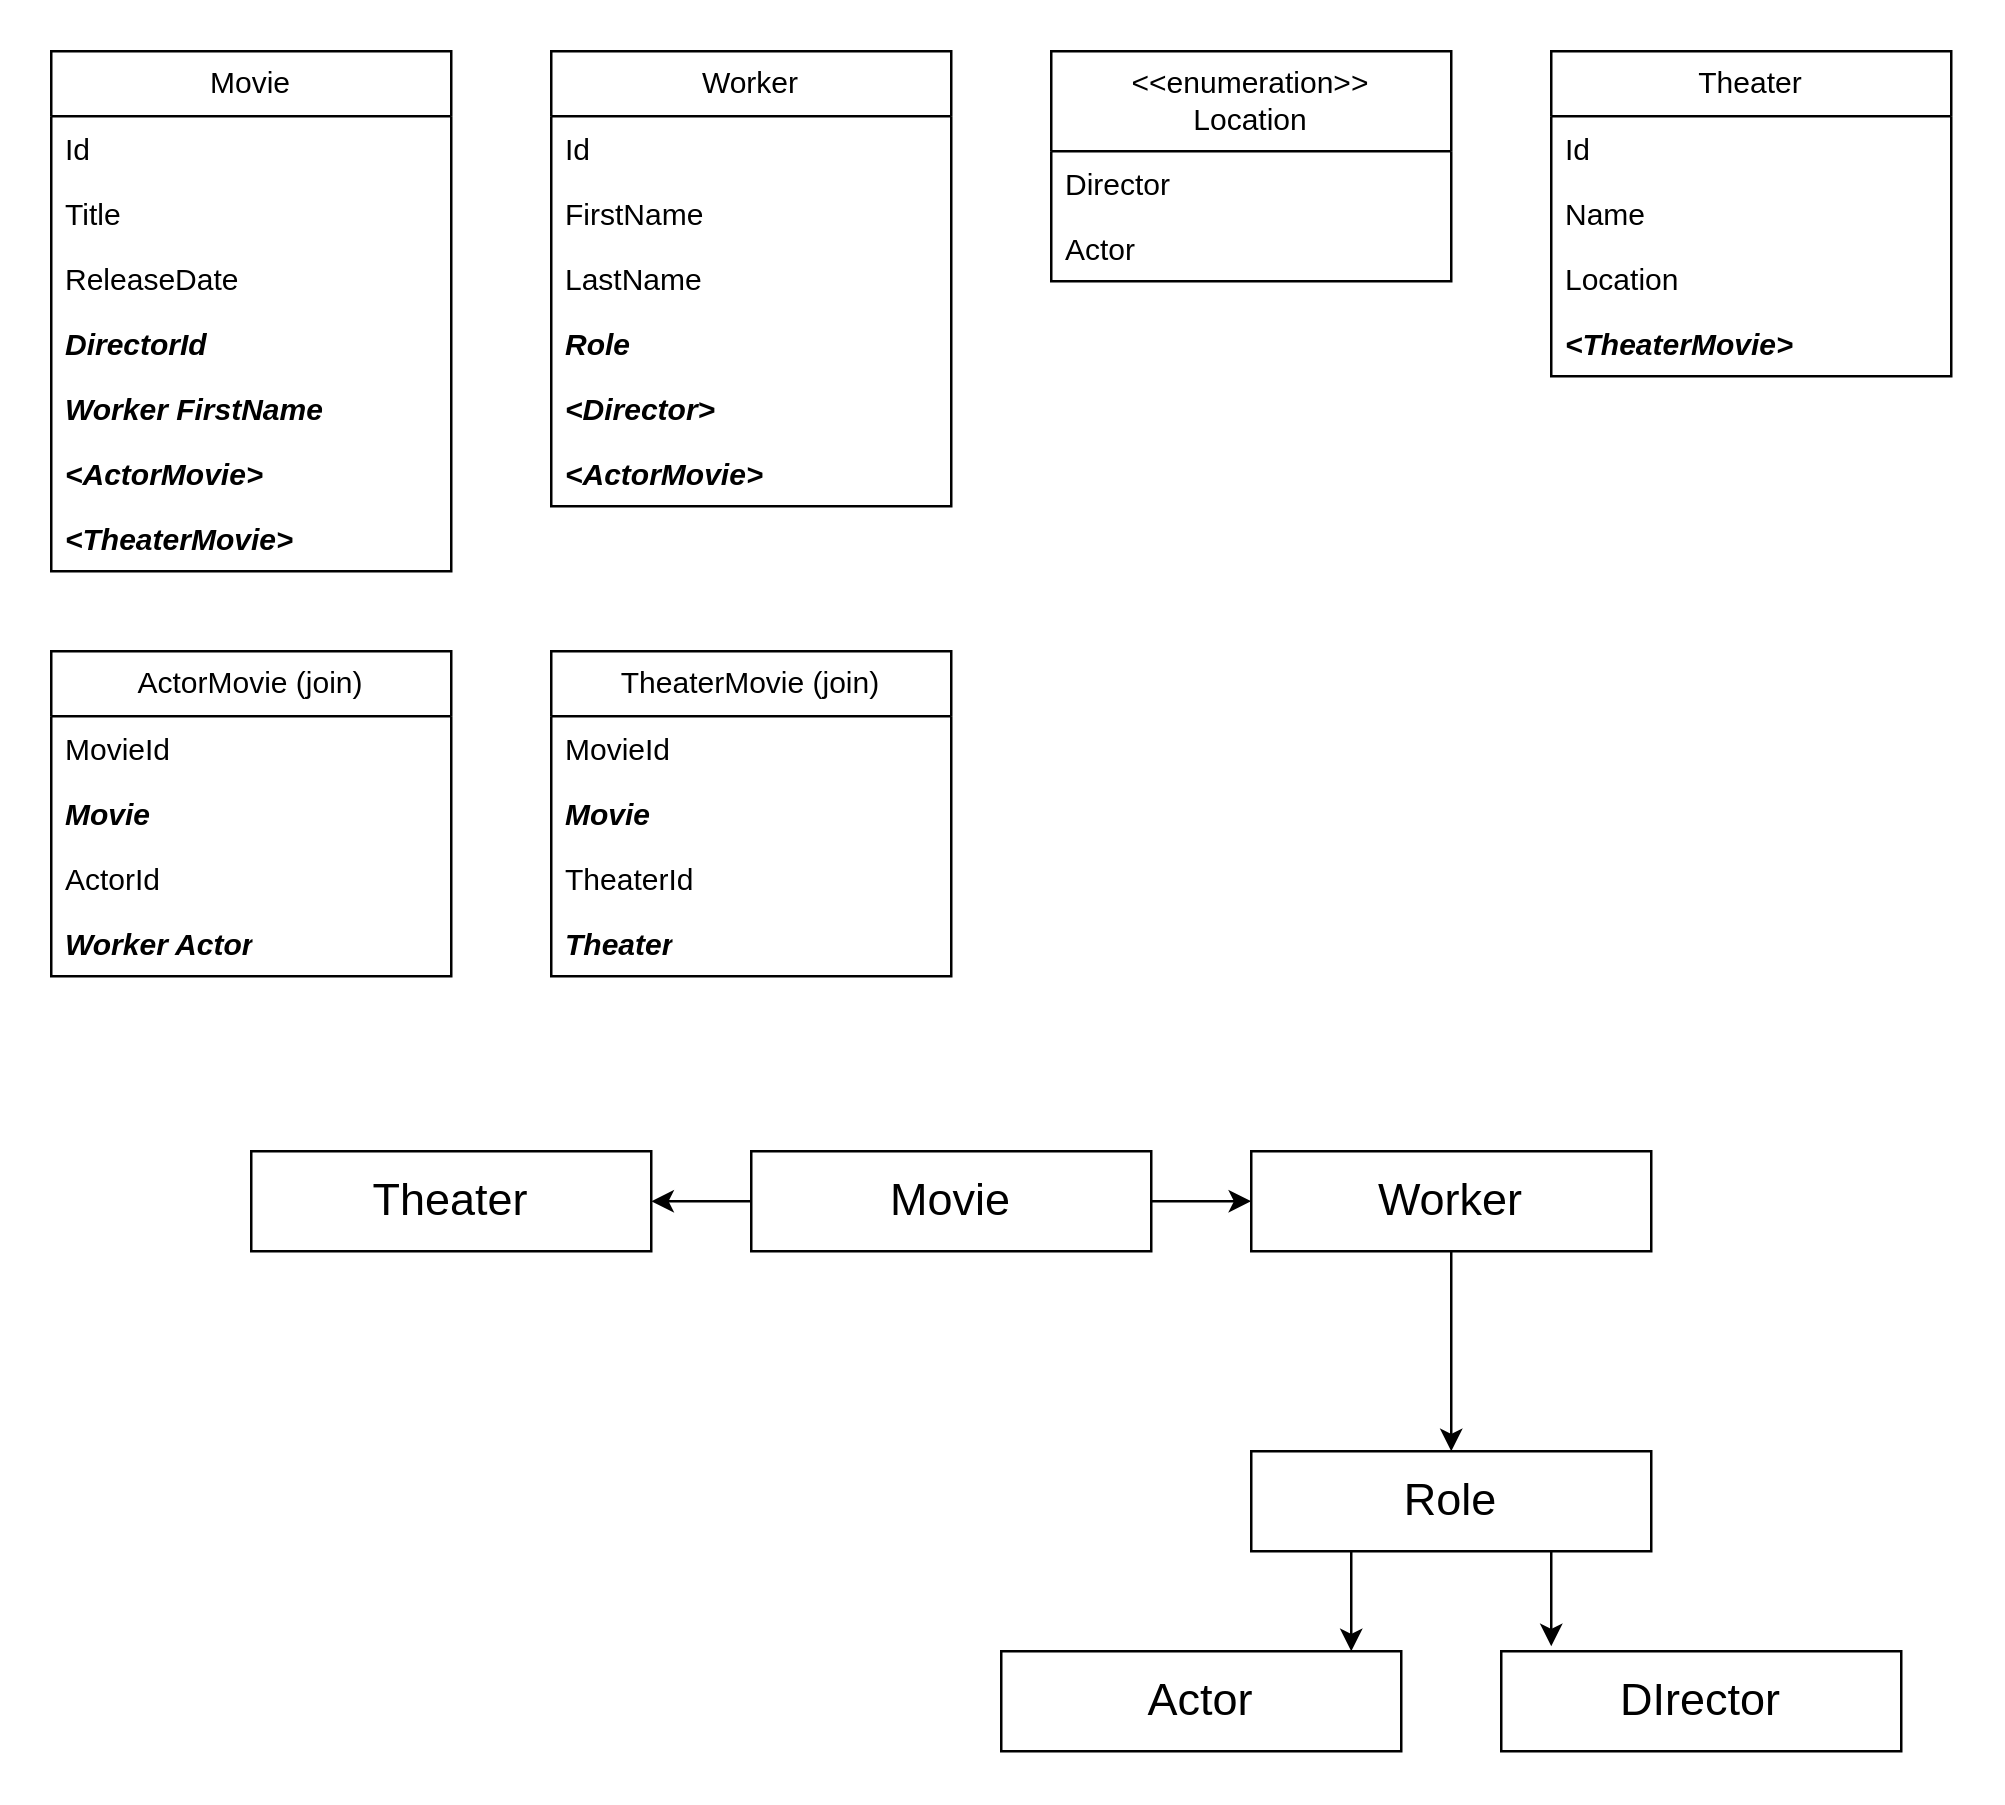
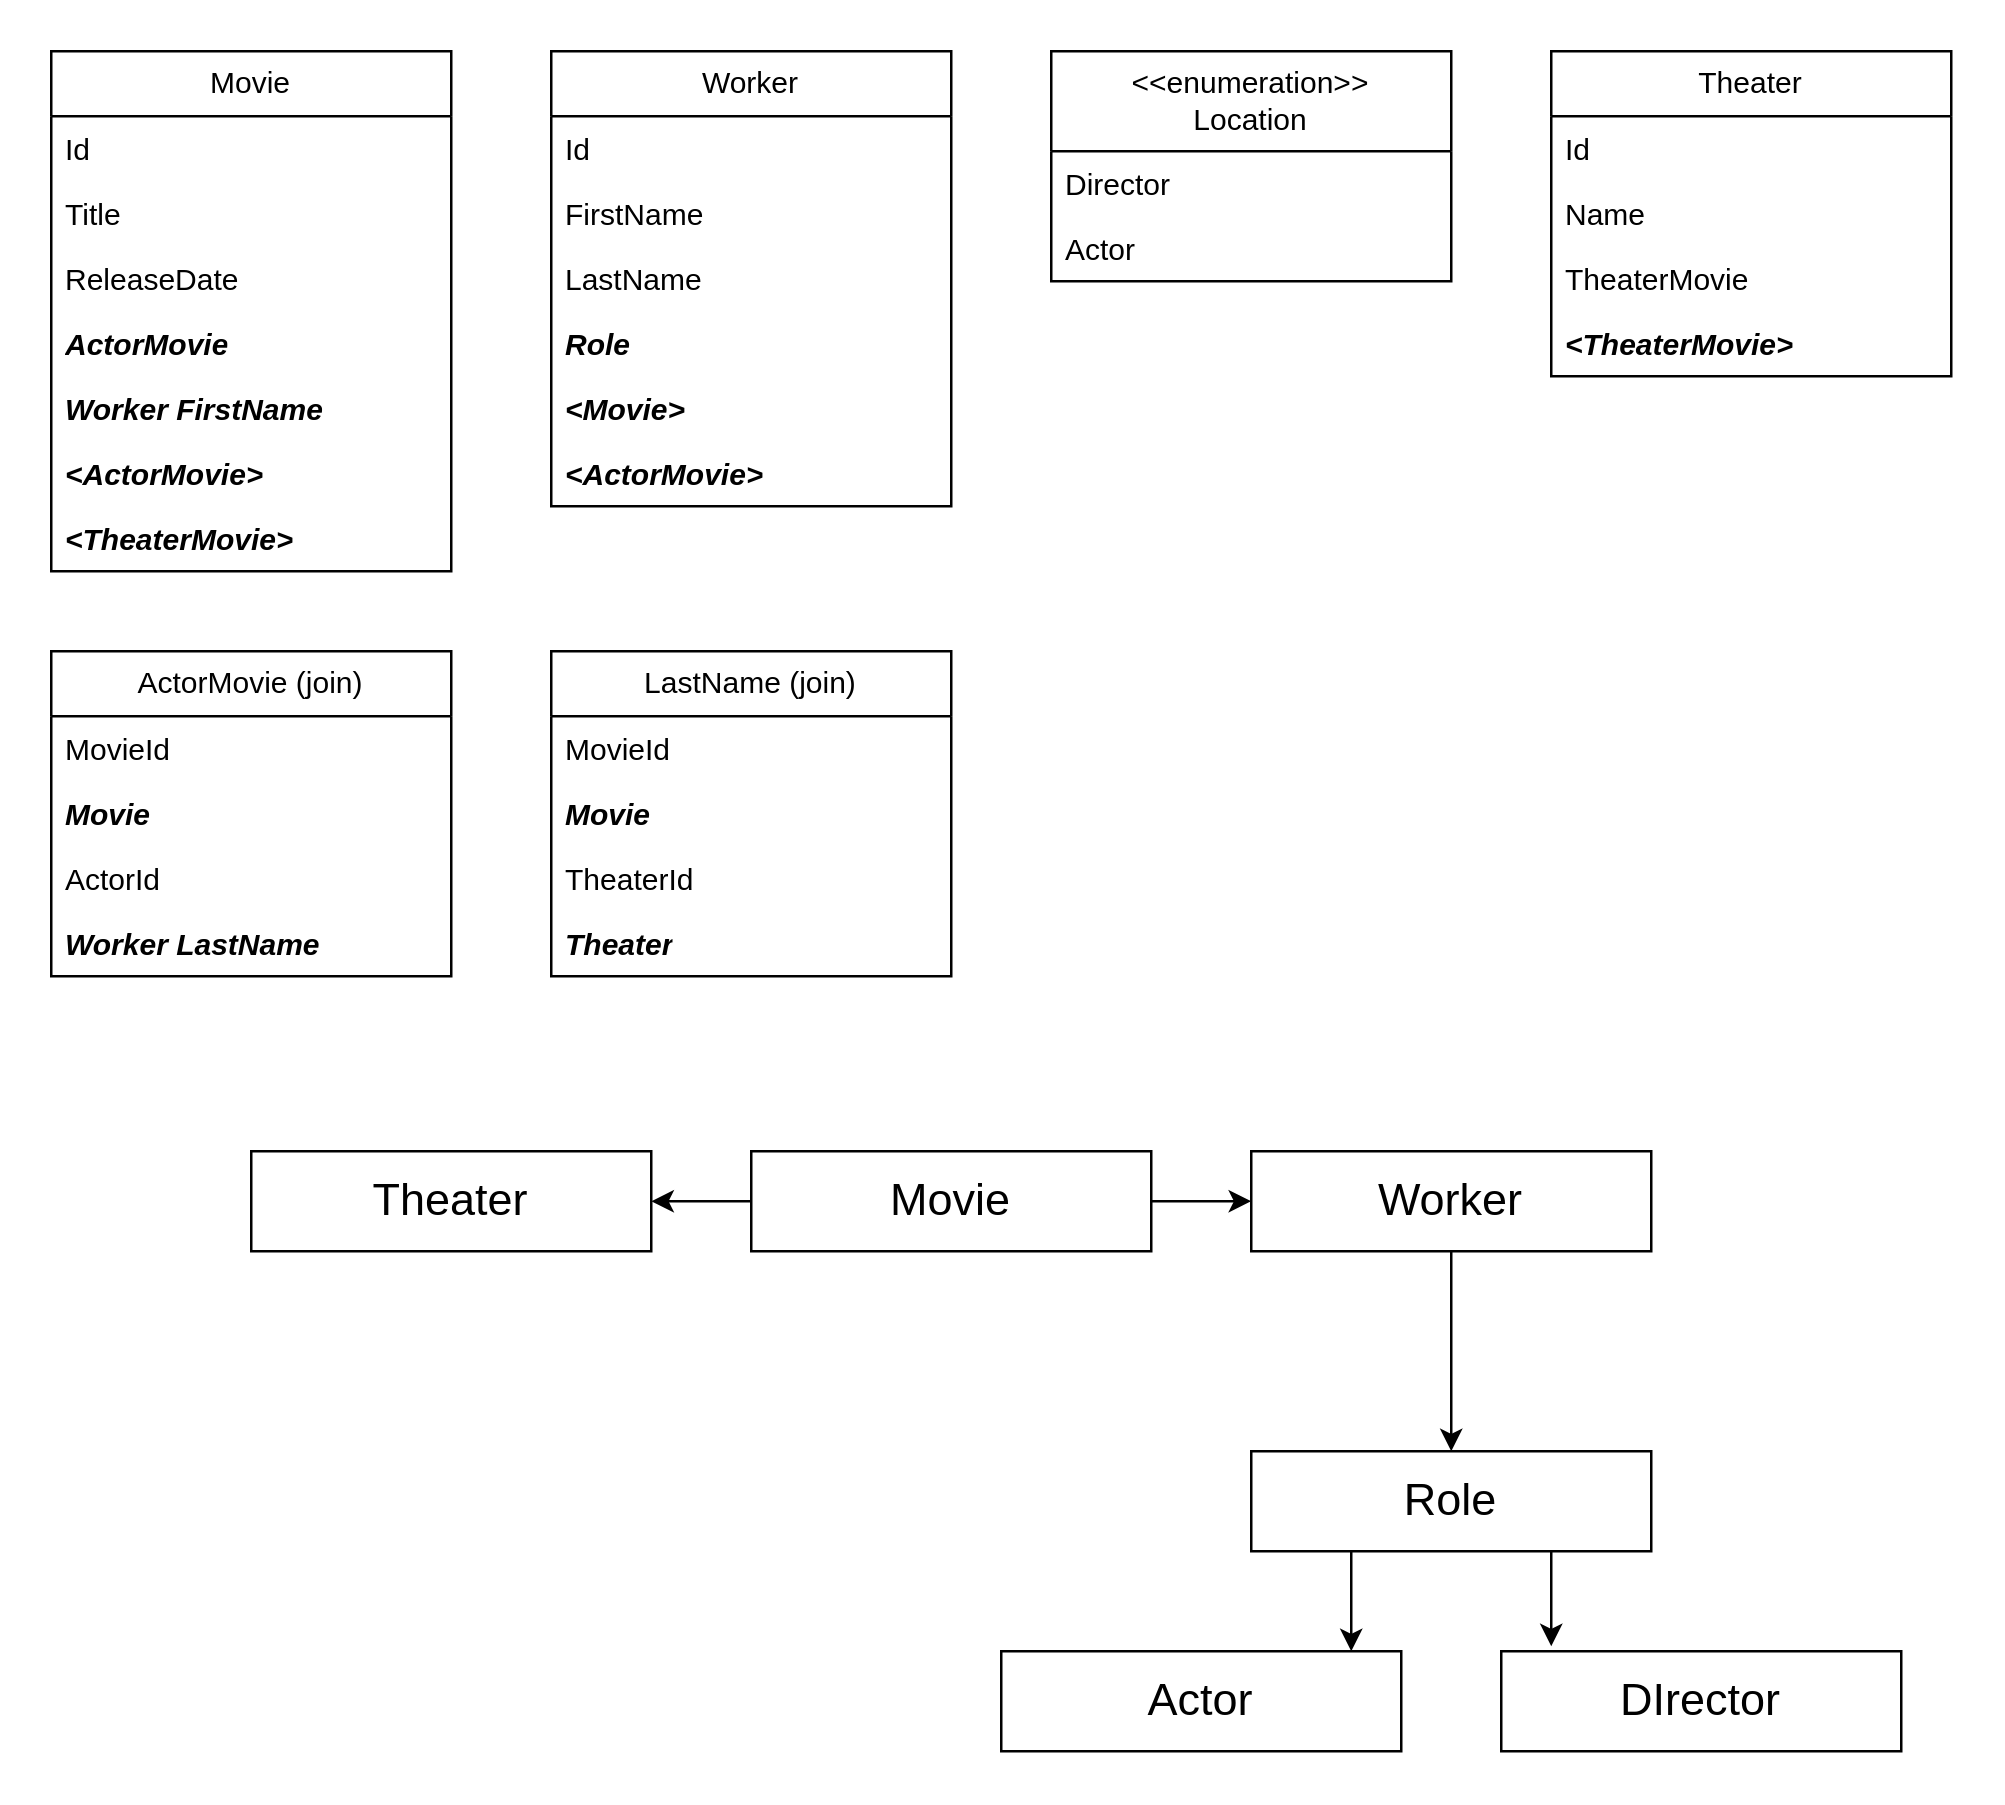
node "Location": label "Location" -> "TheaterMovie"
node "DirectorId": label "DirectorId" -> "ActorMovie"
node "<Director>": label "<Director>" -> "<Movie>"
node "TheaterMovie (join)": label "TheaterMovie (join)" -> "LastName (join)"
node "Worker Actor": label "Worker Actor" -> "Worker LastName"
